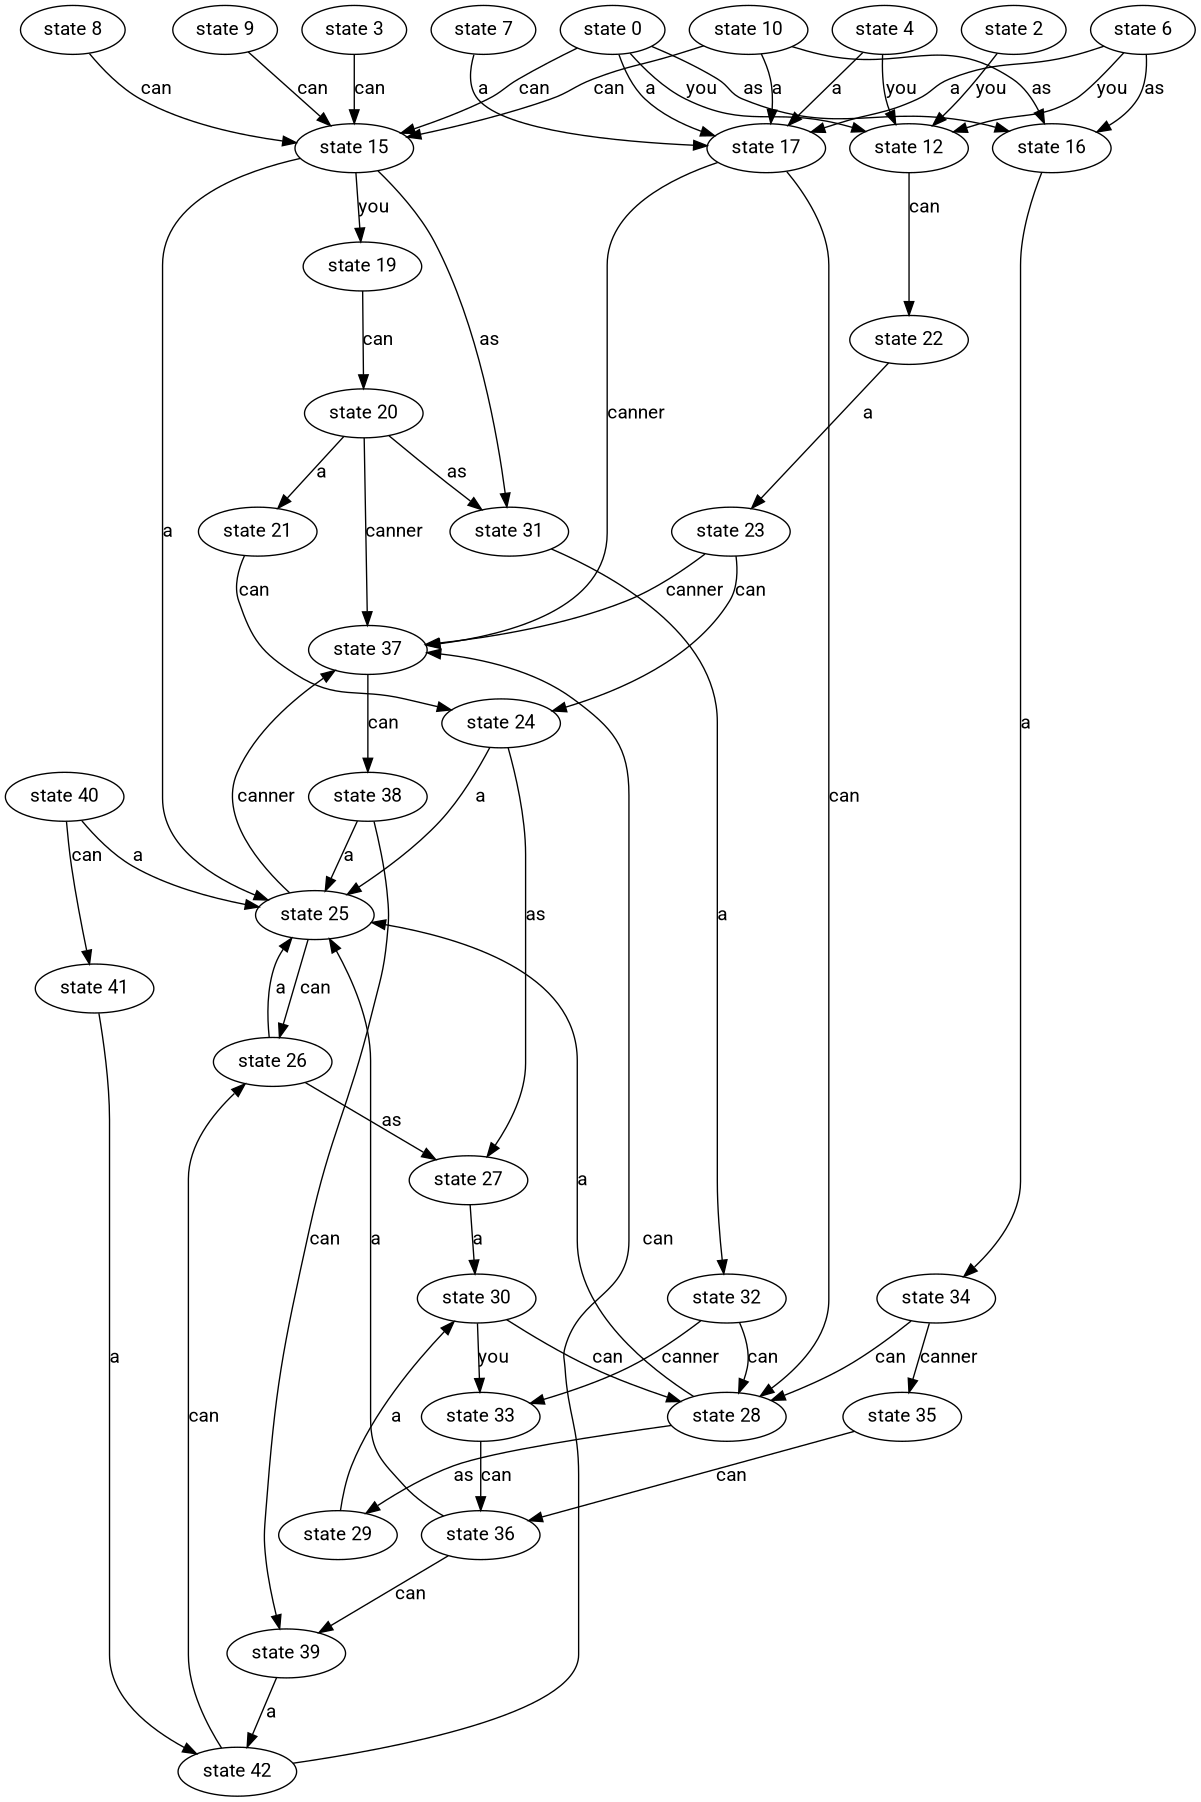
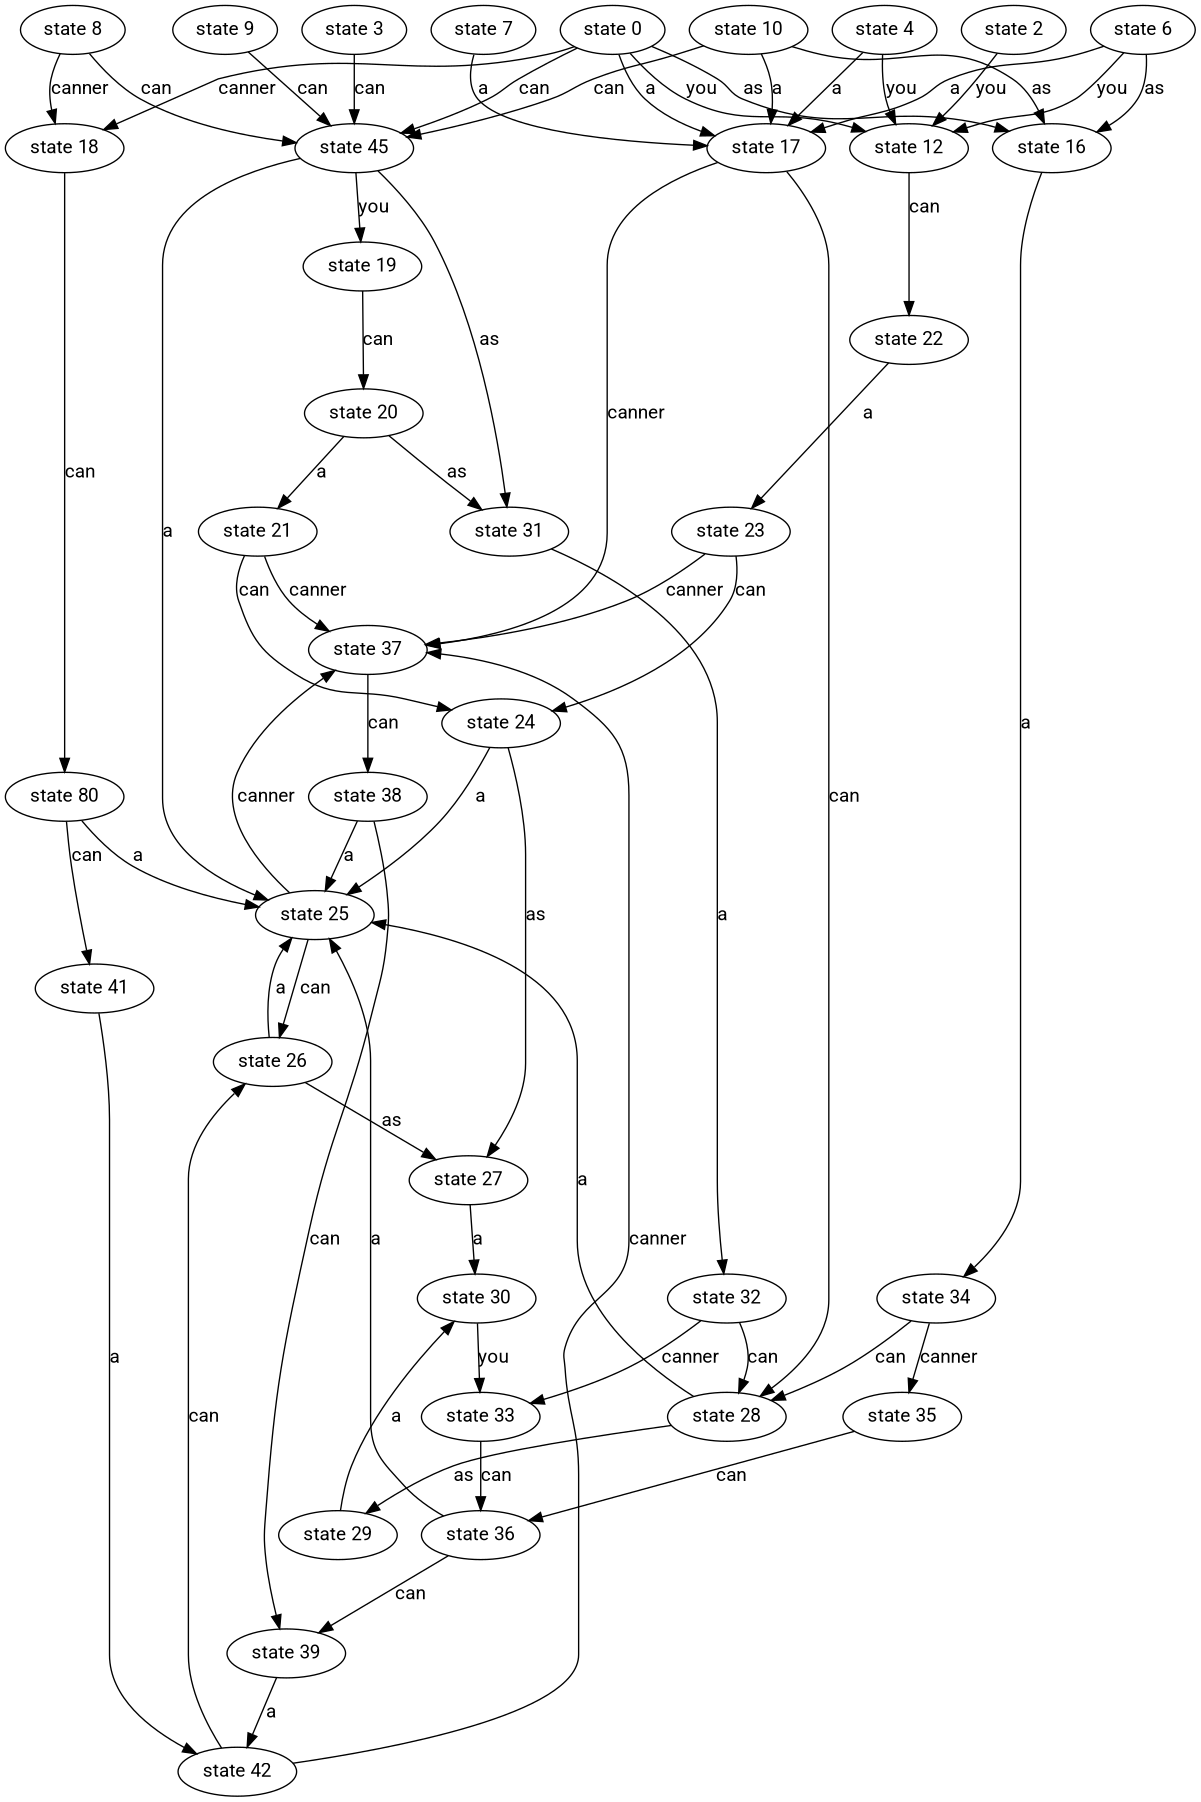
node "state 18": added
node "state 15": label "state 15" -> "state 45"
edge "state 20" -> "state 37": now "state 21" -> "state 37"
node "state 40": label "state 40" -> "state 80"
edge "state 42" -> "state 37": label "can" -> "canner"
edge "state 30" -> "state 28": removed, label "can"
